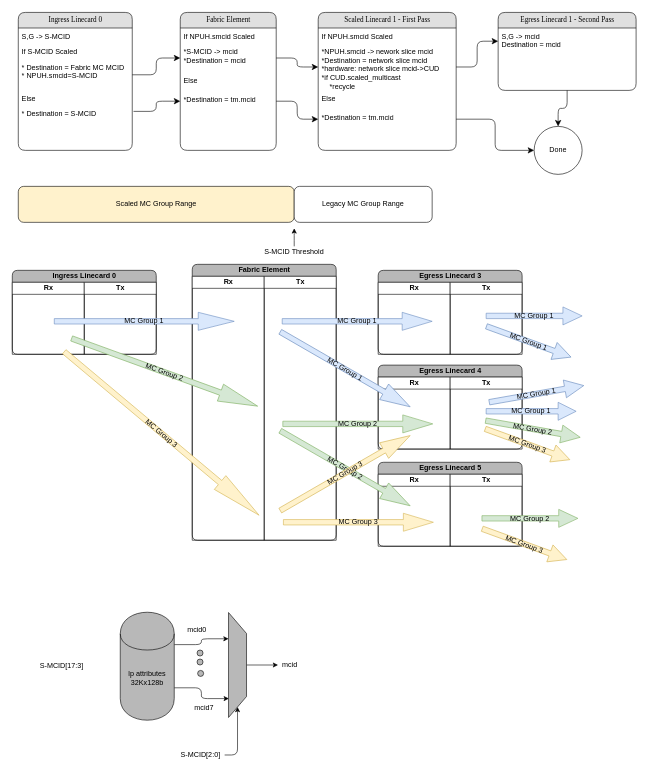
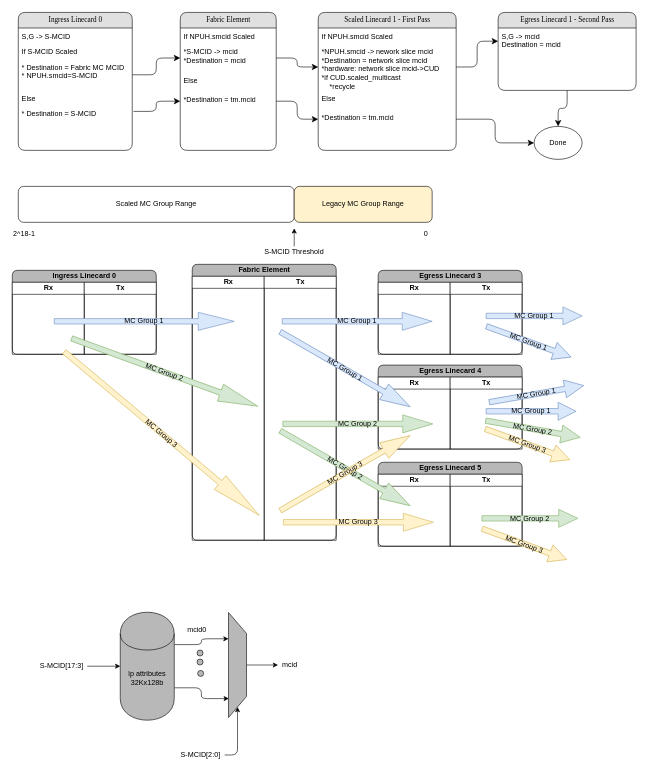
node "Done": size 48x48 -> 48x33
node "Scaled MC Group Range": fillcolor #fff2cc -> #ffffff
node "Legacy MC Group Range": fillcolor #ffffff -> #fff2cc
node "2^18-1": added
node "0": added
edge "S-MCID[17:3]" -> "lp attributes 32Kx128b": added
node "mcid7": removed
